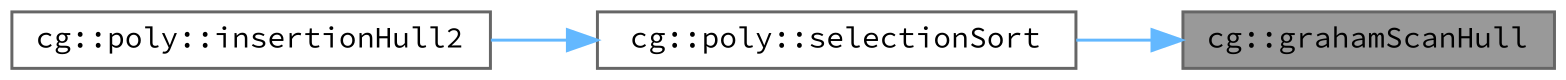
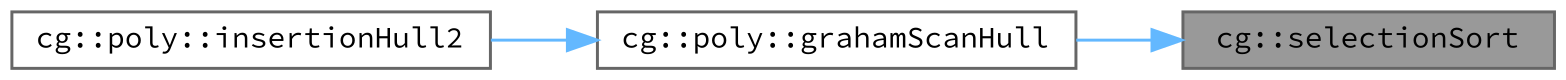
node "cg::poly::selectionSort": label "cg::poly::selectionSort" -> "cg::poly::grahamScanHull"
node "cg::grahamScanHull": label "cg::grahamScanHull" -> "cg::selectionSort"
